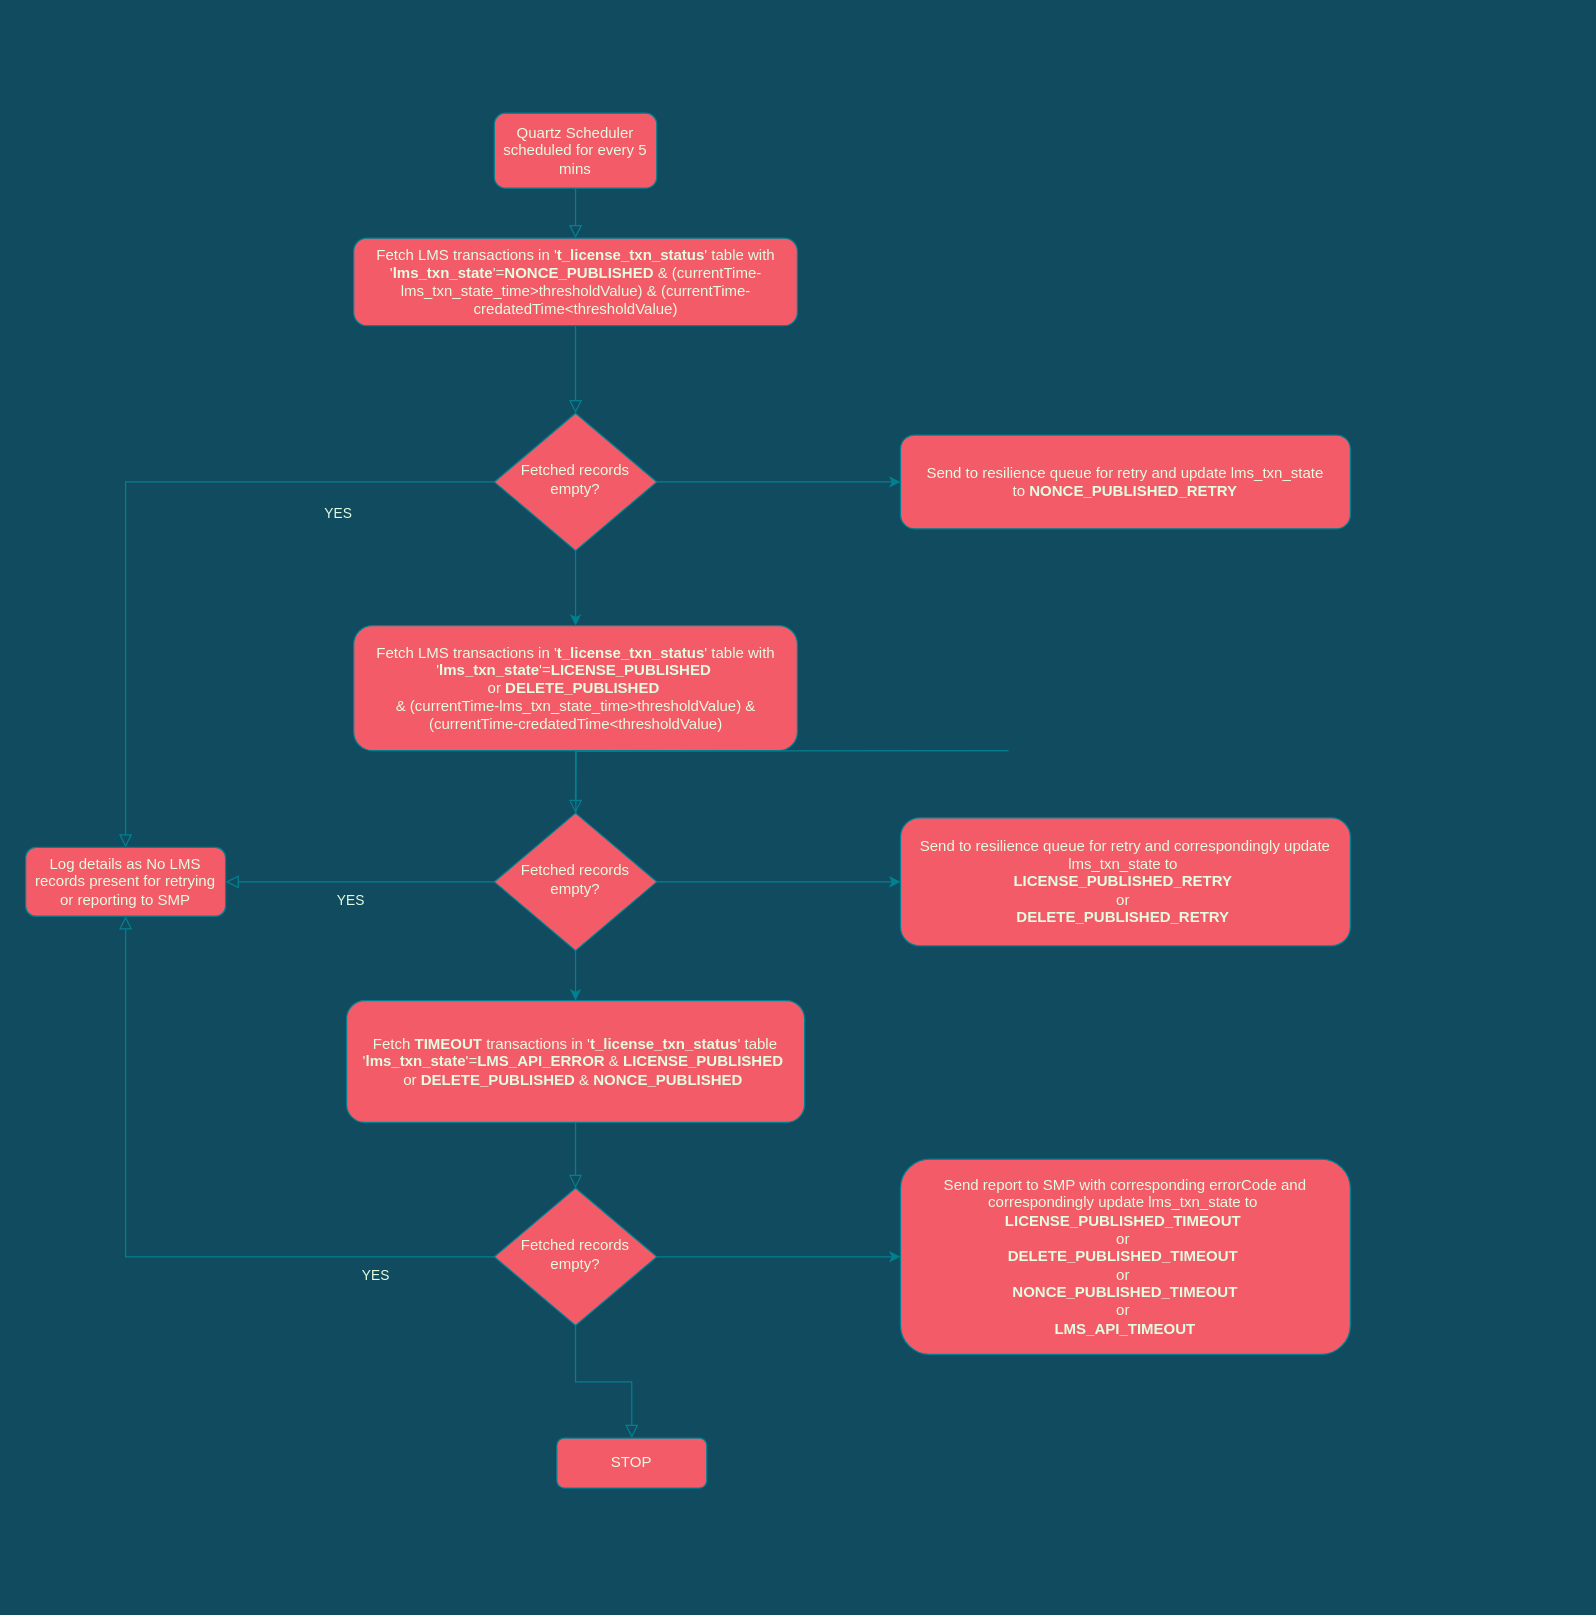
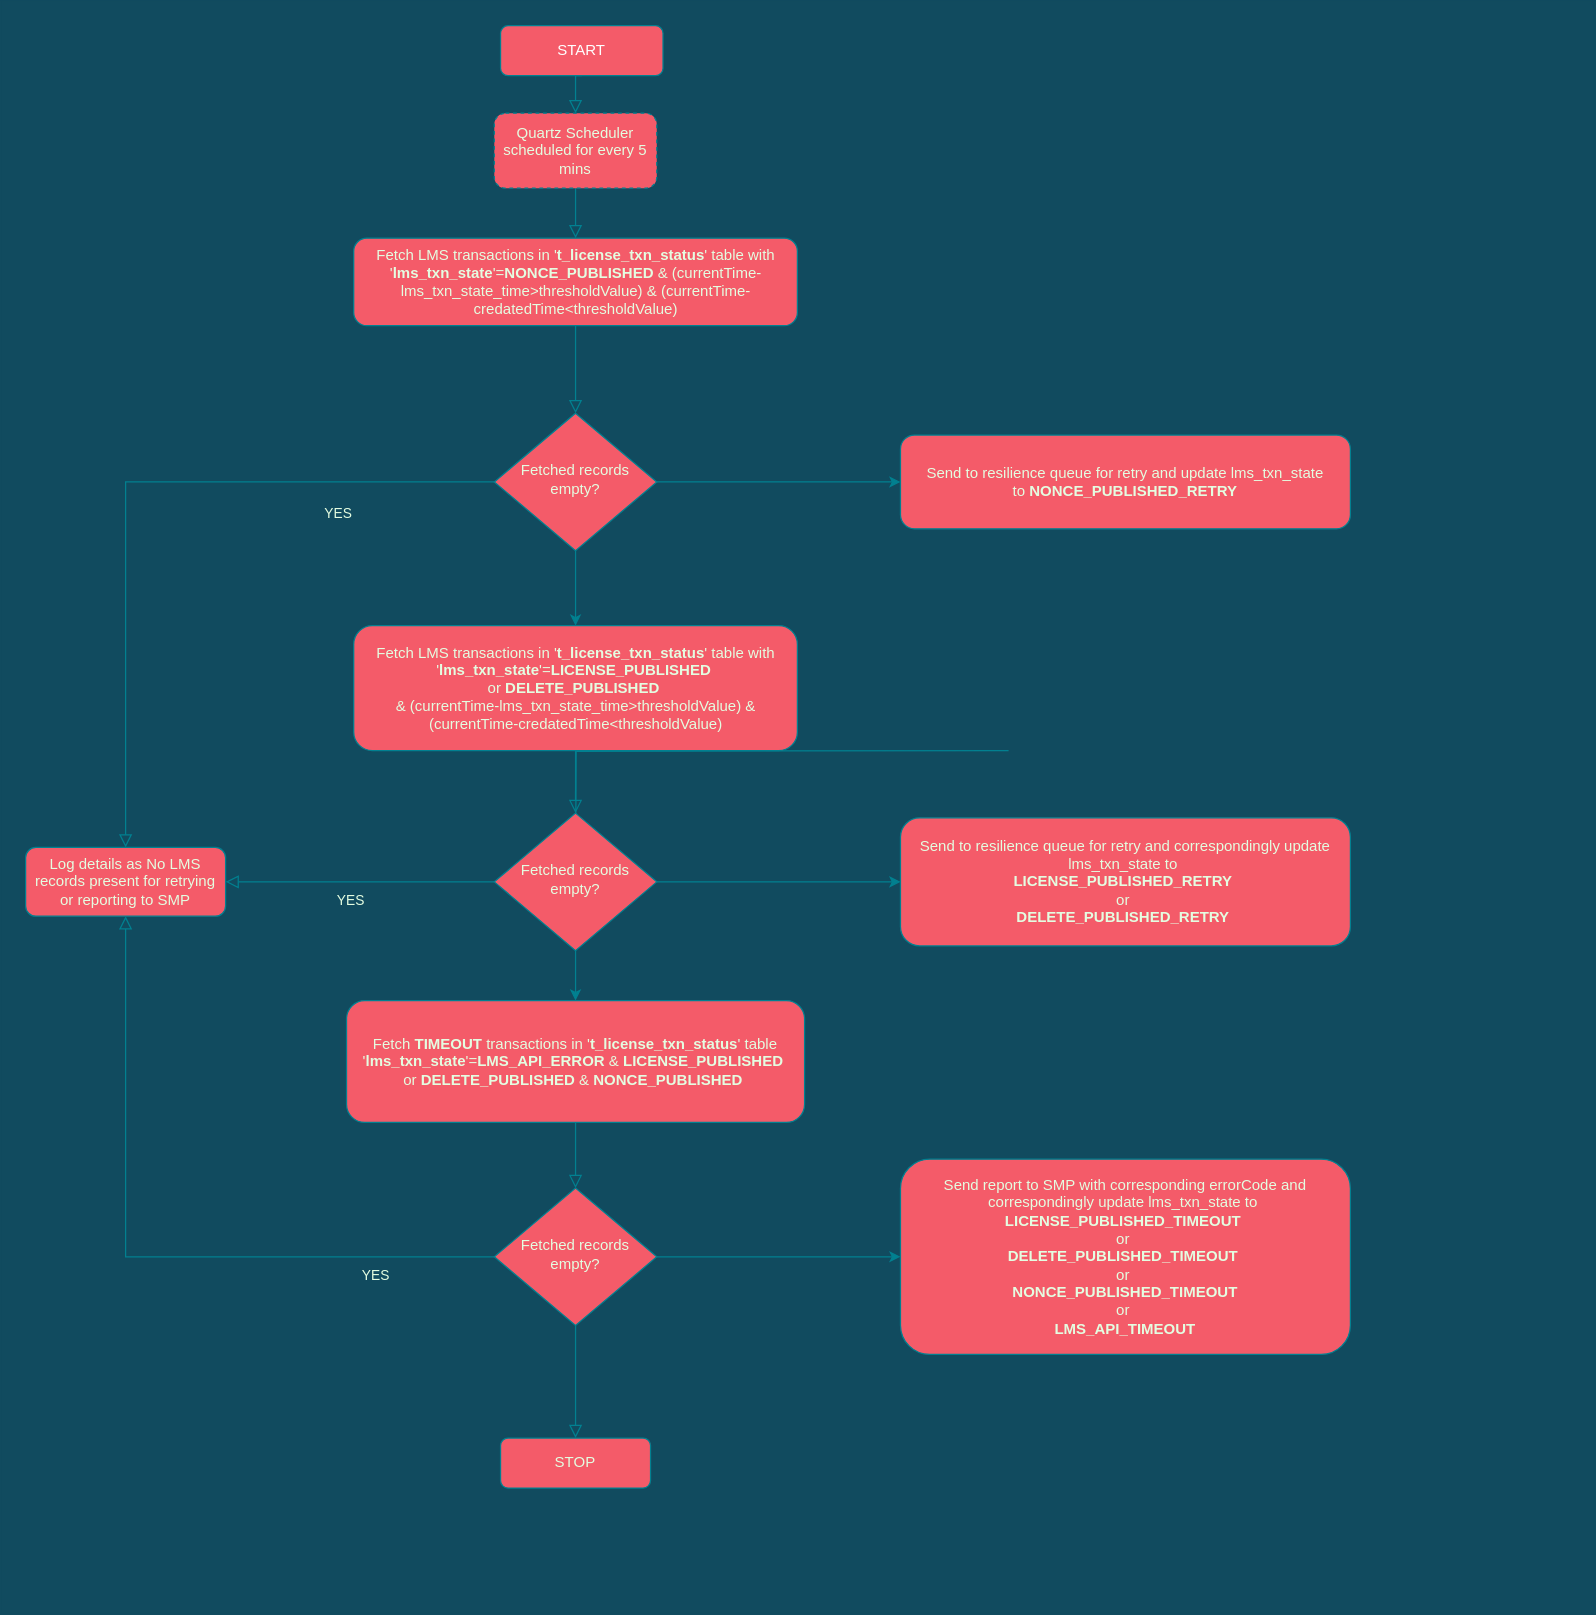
node "START": added
edge "START" -> "Quartz Scheduler scheduled for every 5 mins": added
node "Quartz Scheduler scheduled for every 5 mins": style solid -> dashed
node "STOP": moved (632, 1463) -> (576, 1463)
